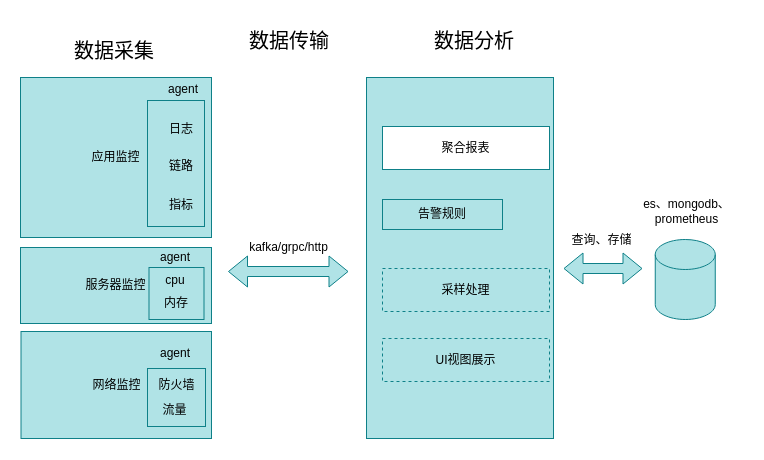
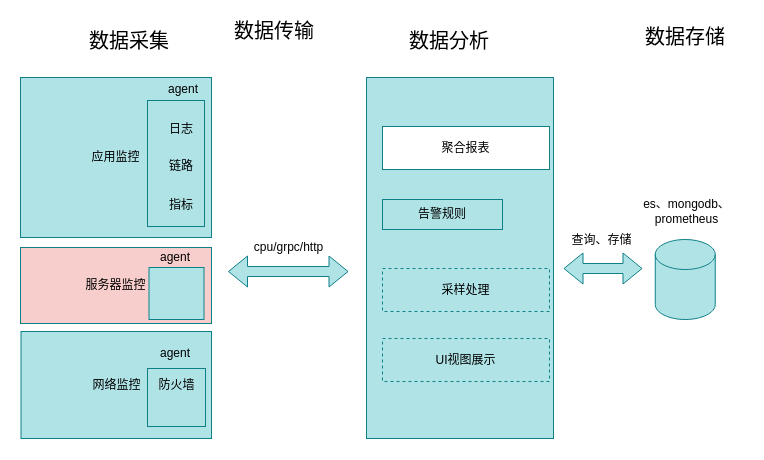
node "数据存储": added
node "数据传输": moved (289, 41) -> (274, 31)
node "数据分析": moved (474, 41) -> (449, 41)
node "数据采集": moved (114, 51) -> (129, 41)
node "kafka/grpc/http": label "kafka/grpc/http" -> "cpu/grpc/http"
node "cpu": removed
node "服务器监控": fillcolor #b0e3e6 -> #f8cecc
node "内存": removed
node "流量": removed
